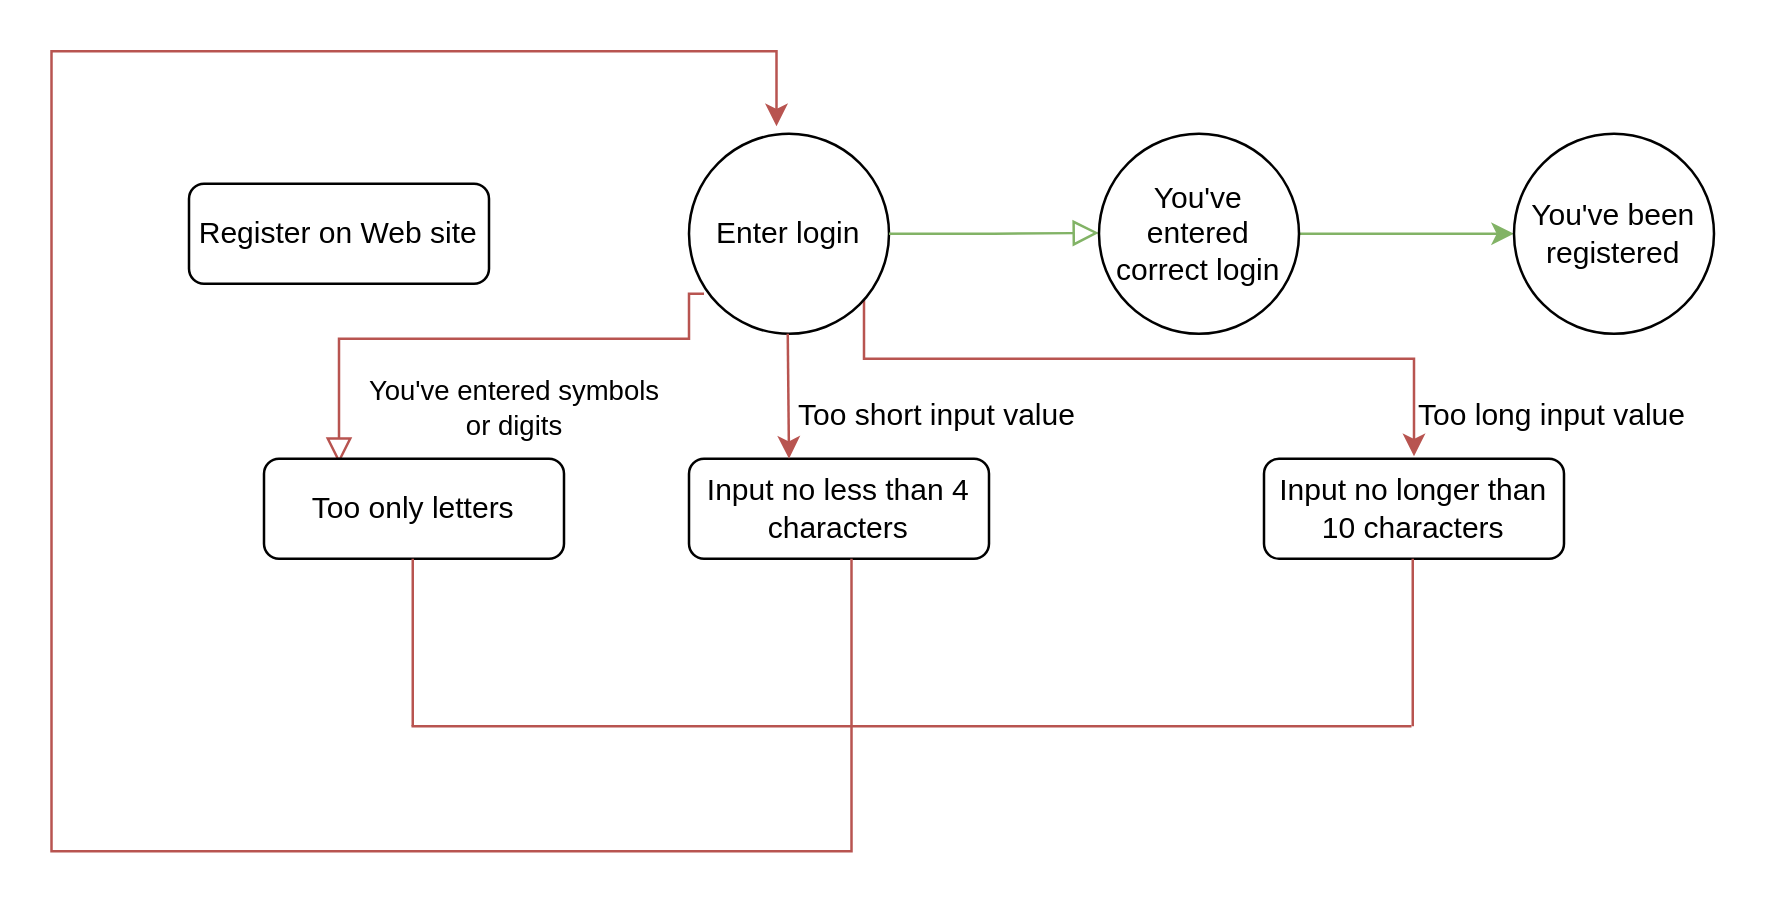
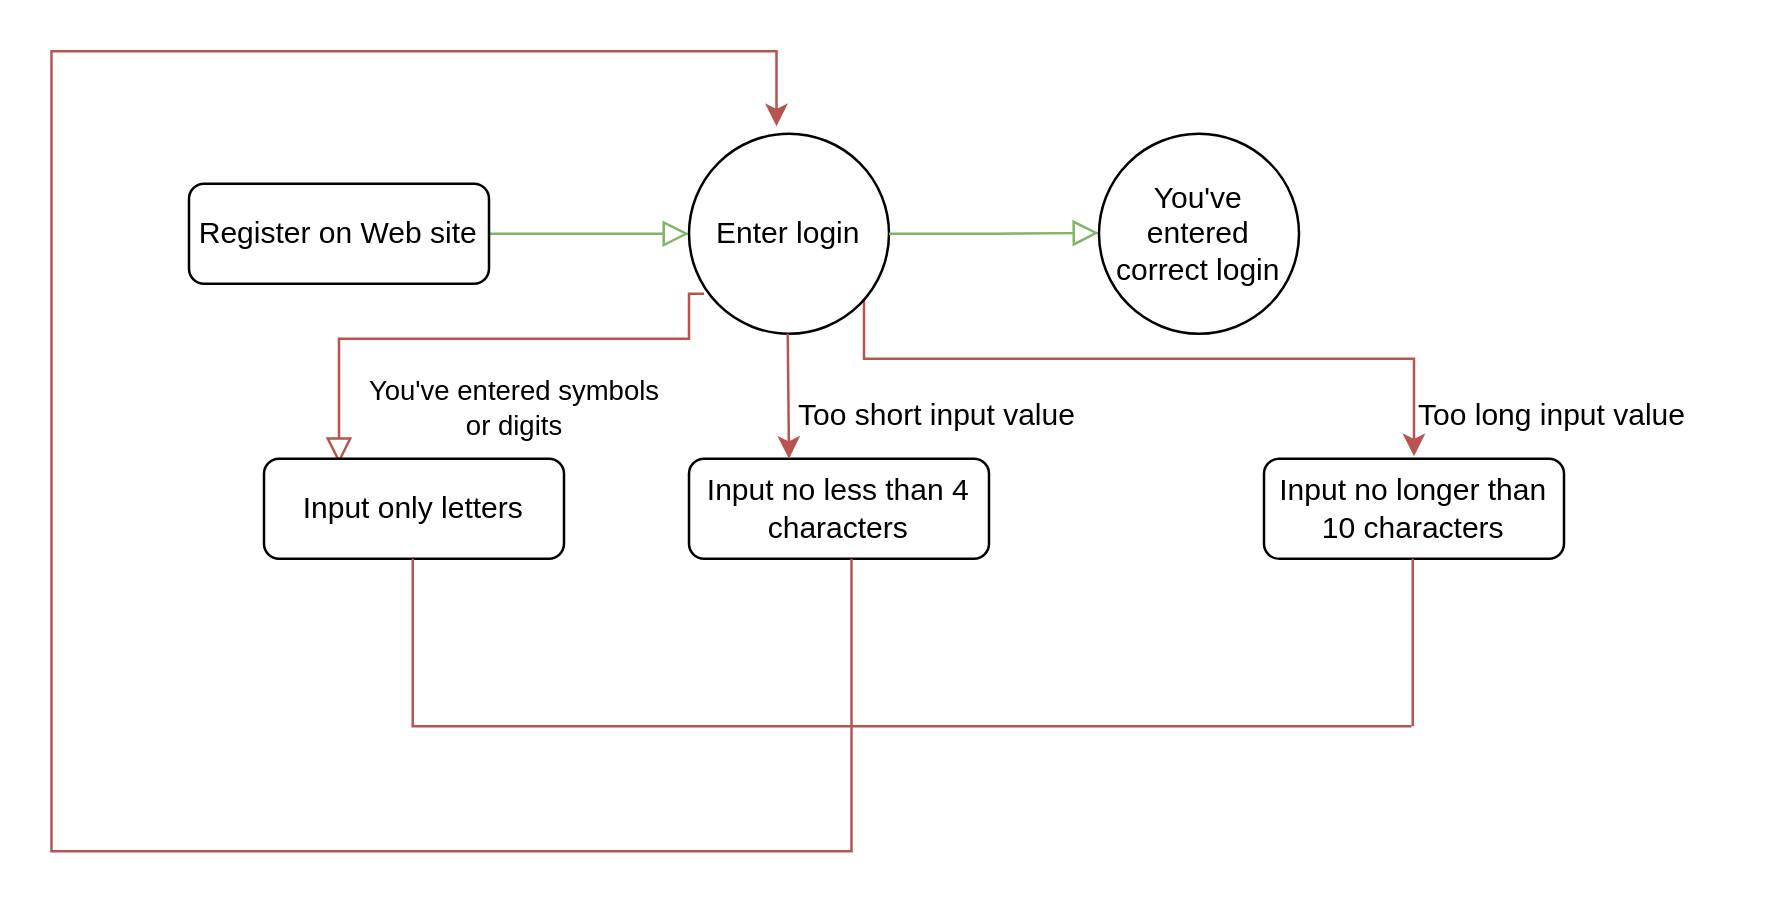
edge "Register on Web site" -> "Enter login": added
edge "You've entered correct login" -> "You've been registered": removed
node "You've been registered": removed
node "Too only letters": label "Too only letters" -> "Input only letters"
